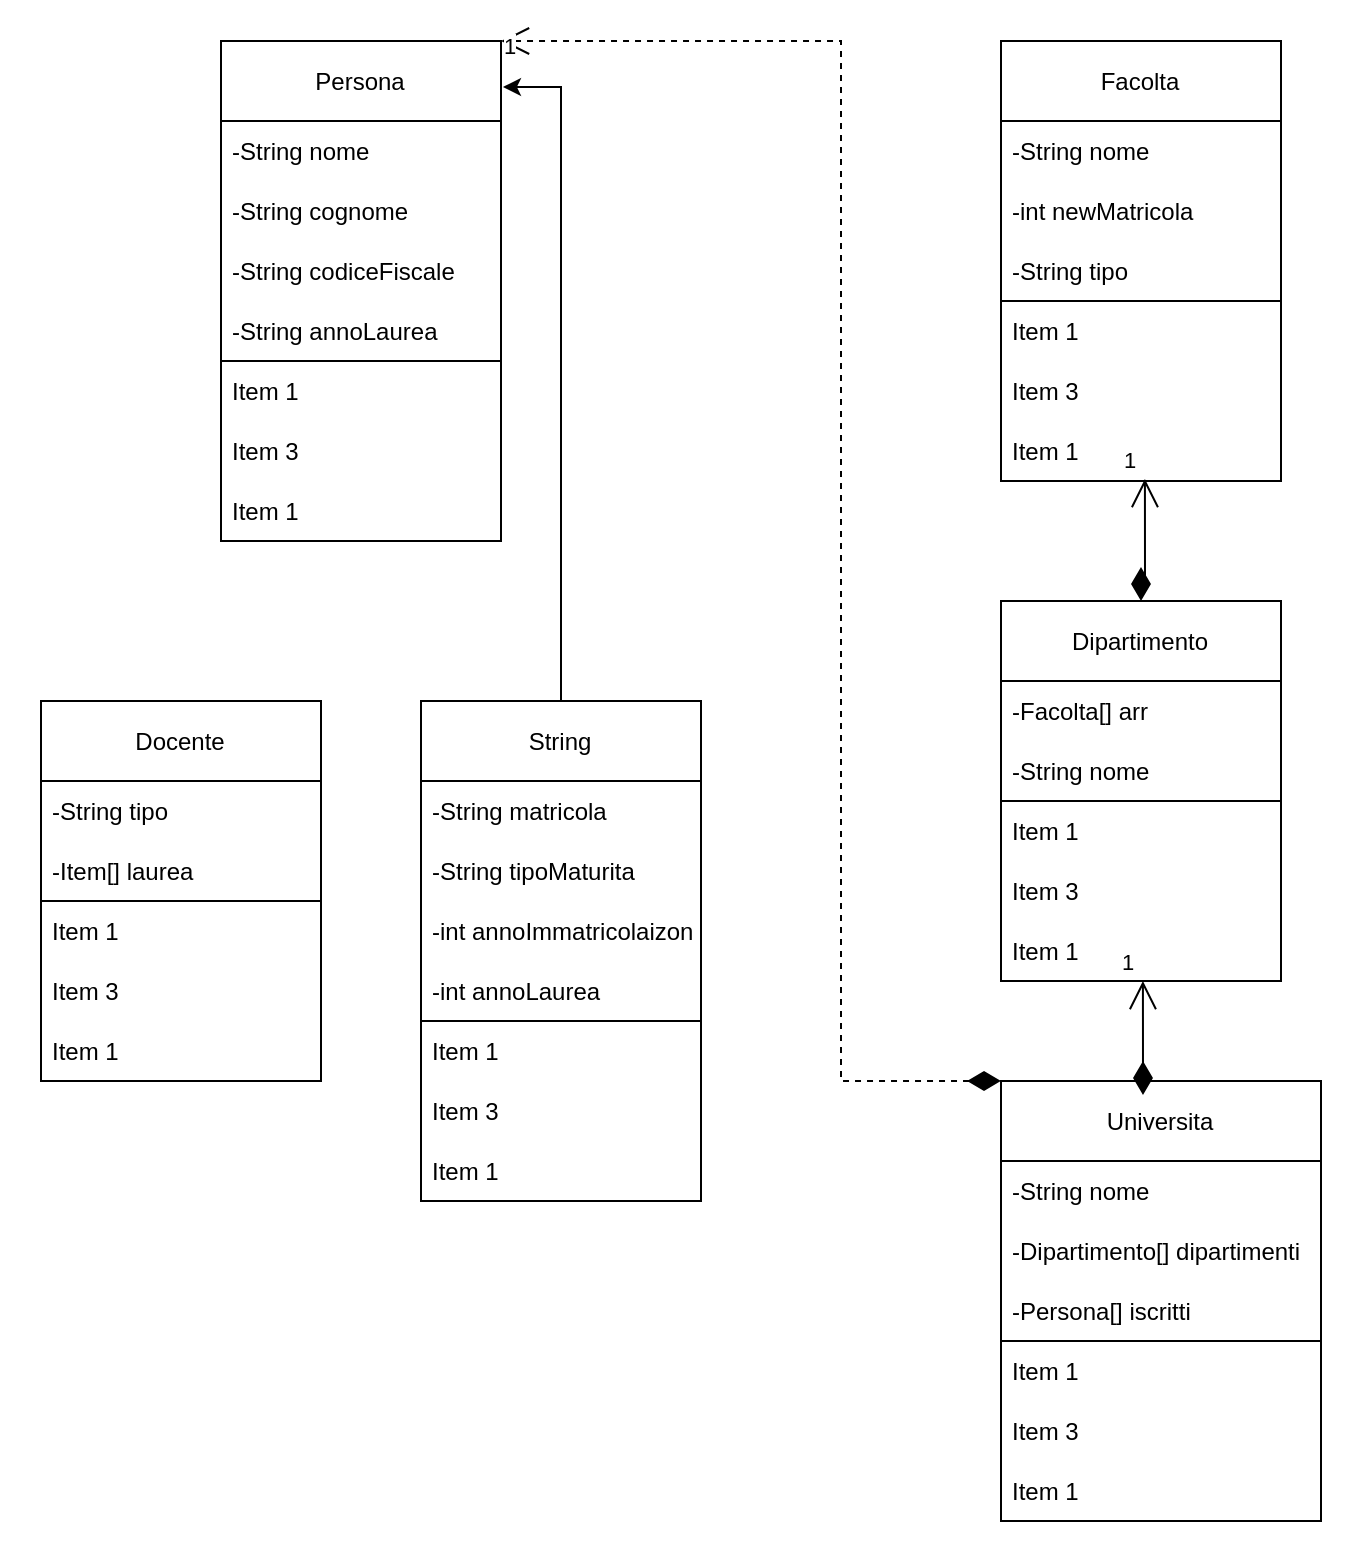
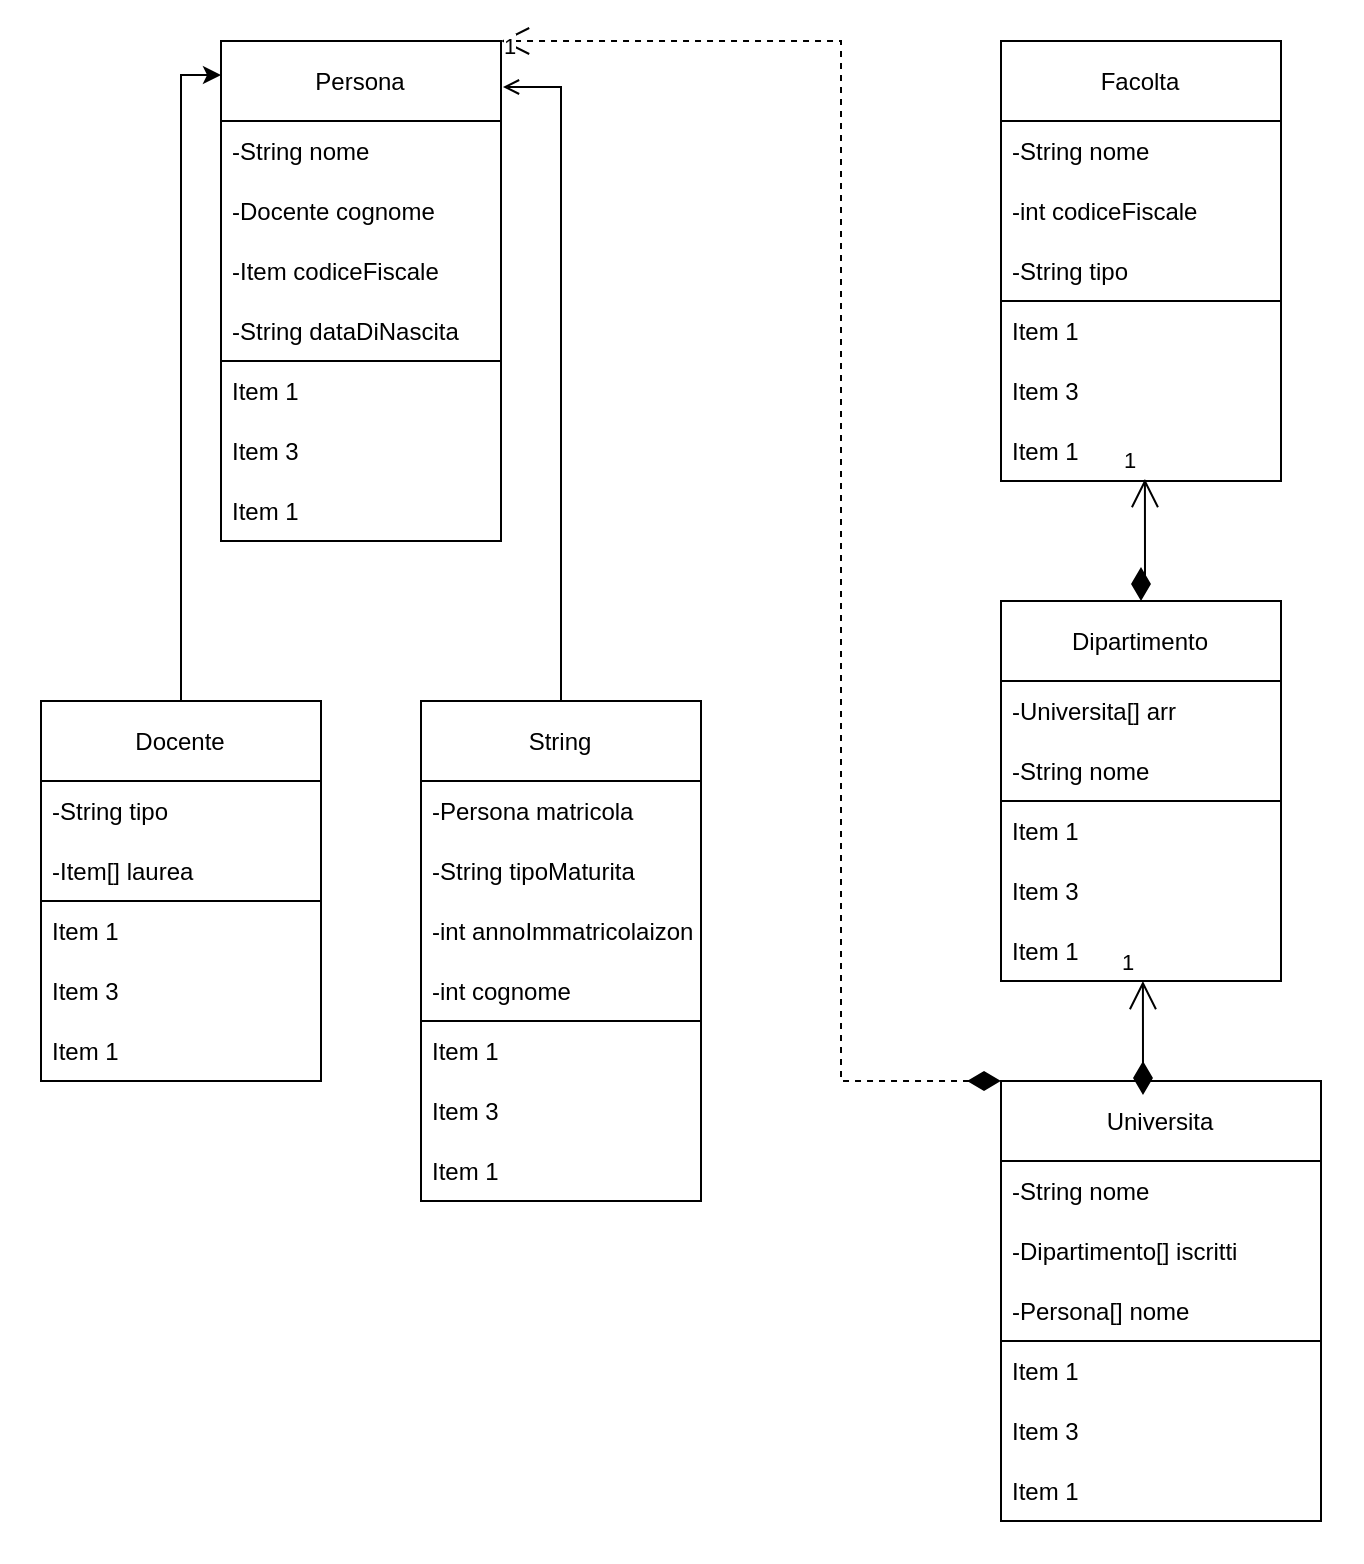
edge "String" -> "Persona": arrowhead classic -> open
node "-String cognome": label "-String cognome" -> "-Docente cognome"
node "-int newMatricola": label "-int newMatricola" -> "-int codiceFiscale"
node "-String codiceFiscale": label "-String codiceFiscale" -> "-Item codiceFiscale"
node "-String annoLaurea": label "-String annoLaurea" -> "-String dataDiNascita"
edge "Docente" -> "Persona": added
node "-Facolta[] arr": label "-Facolta[] arr" -> "-Universita[] arr"
node "-String matricola": label "-String matricola" -> "-Persona matricola"
node "-int annoLaurea": label "-int annoLaurea" -> "-int cognome"
node "-Dipartimento[] dipartimenti": label "-Dipartimento[] dipartimenti" -> "-Dipartimento[] iscritti"
node "-Persona[] iscritti": label "-Persona[] iscritti" -> "-Persona[] nome"
